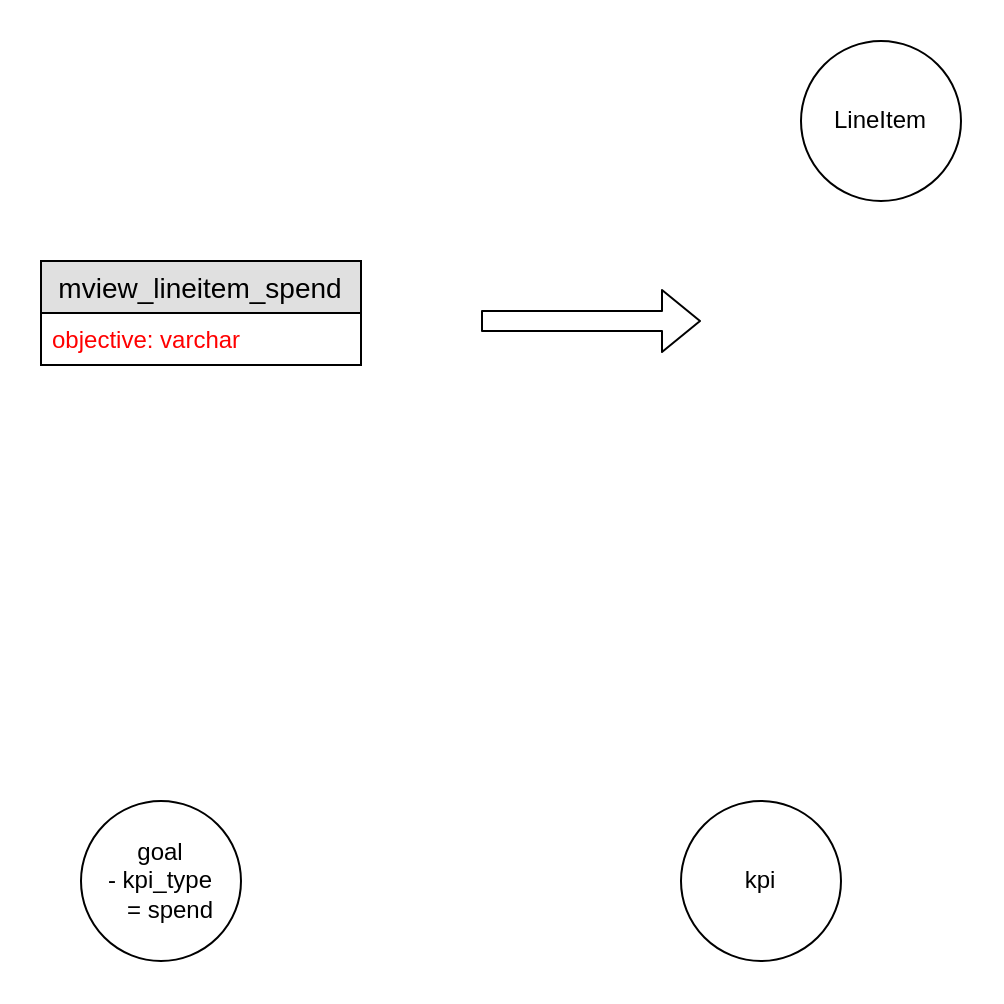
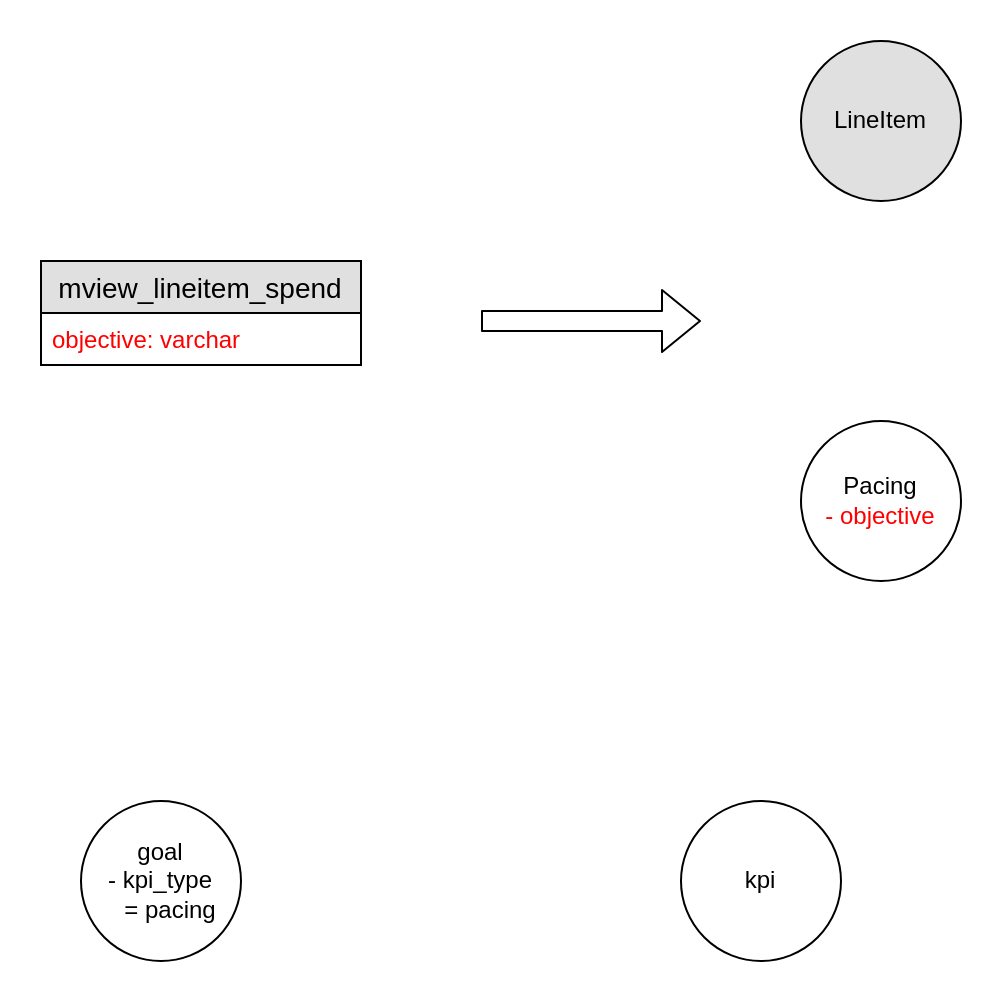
node "LineItem": fillcolor #ffffff -> #e0e0e0
node "Pacing - objective": added
node "goal - kpi_type = spend": label "goal - kpi_type = spend" -> "goal - kpi_type = pacing"
